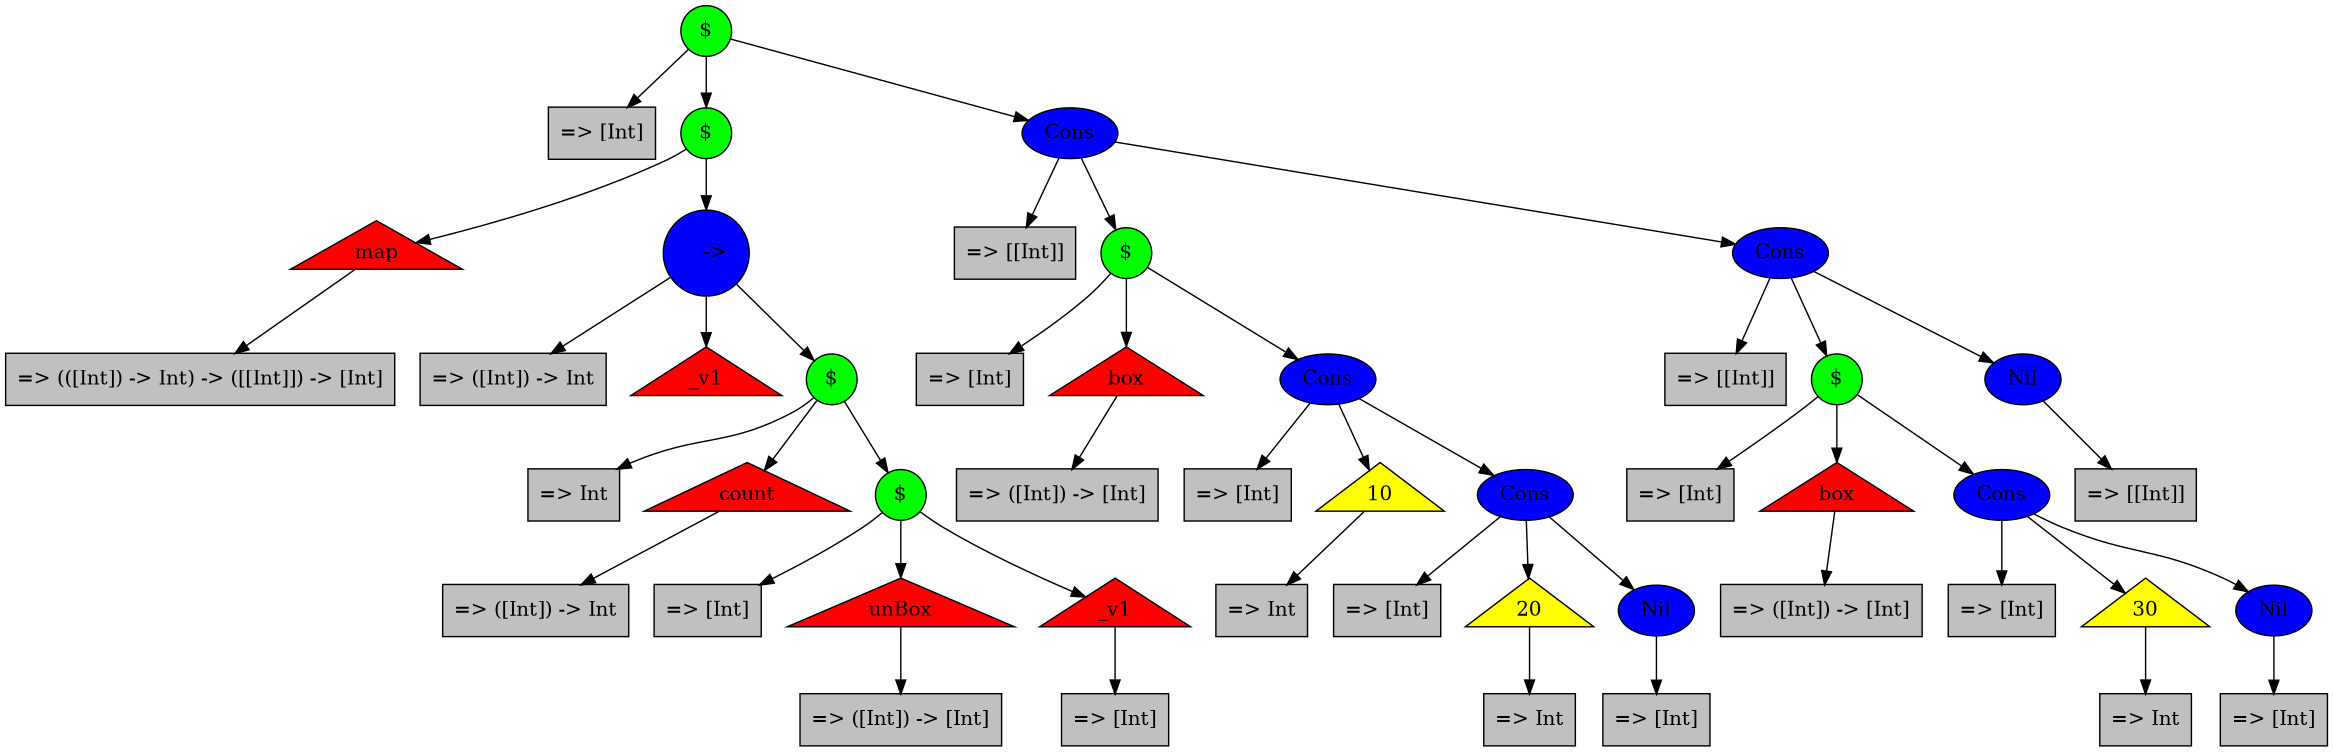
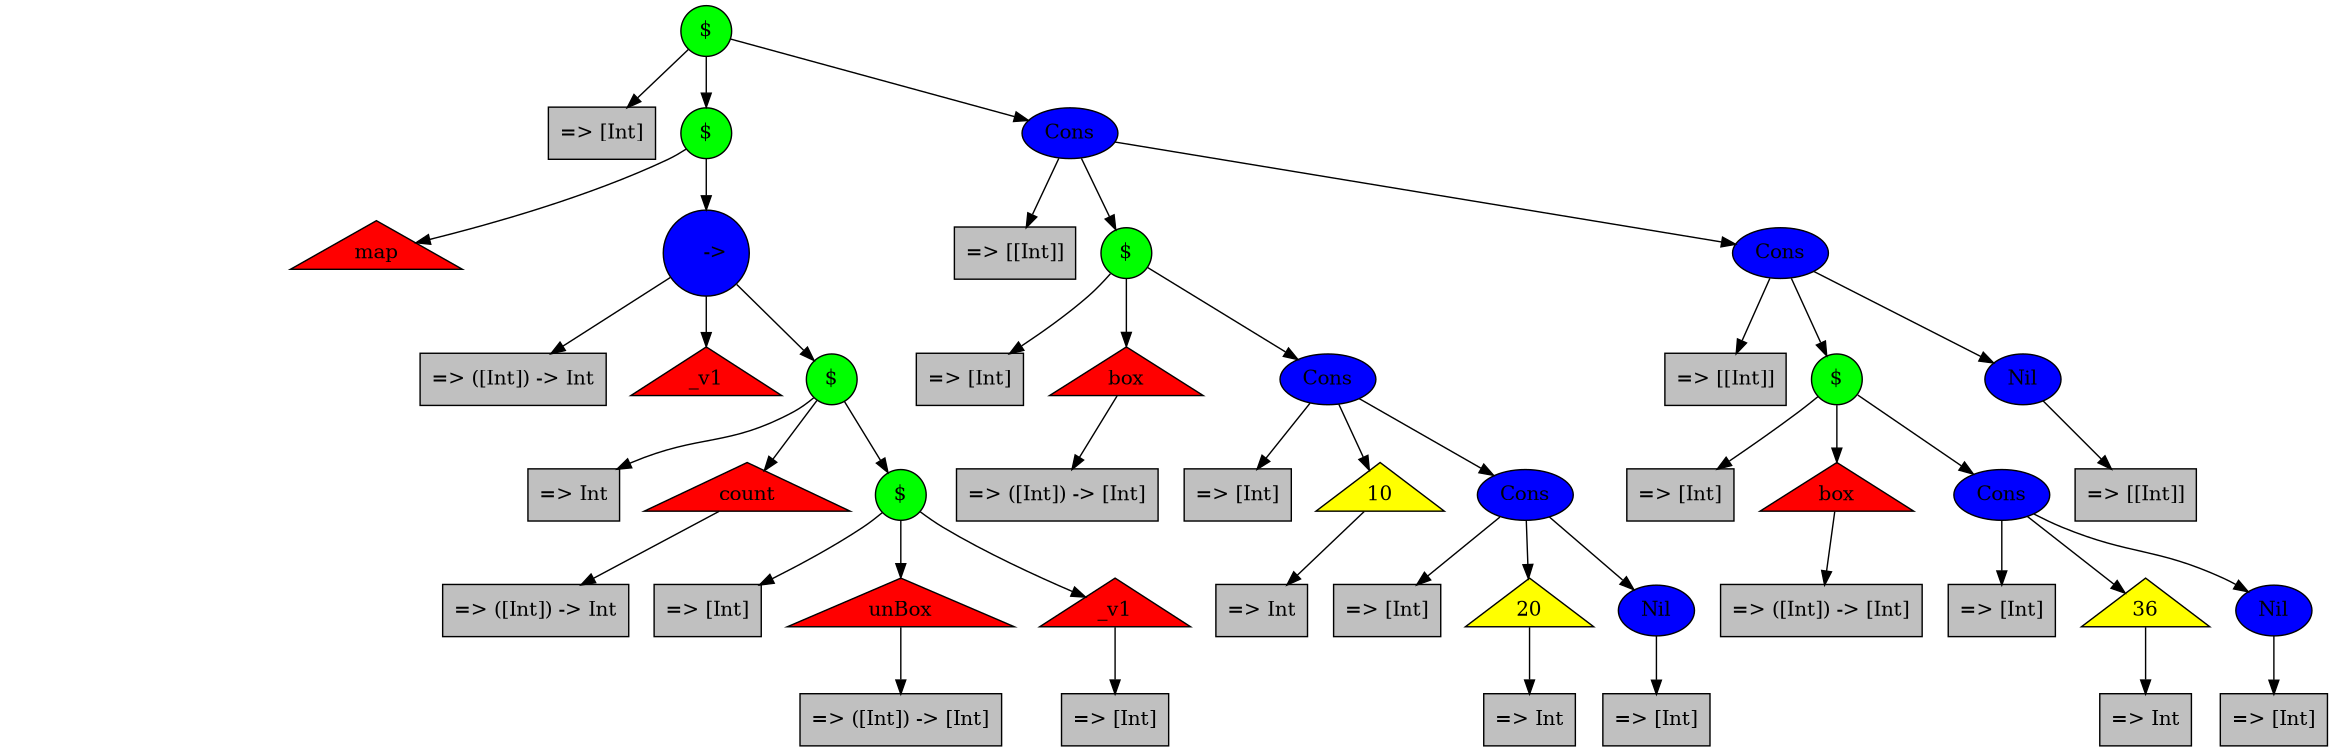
node "=> (([Int]) -> Int) -> ([[Int]]) -> [Int]": removed
node "30": label "30" -> "36"
